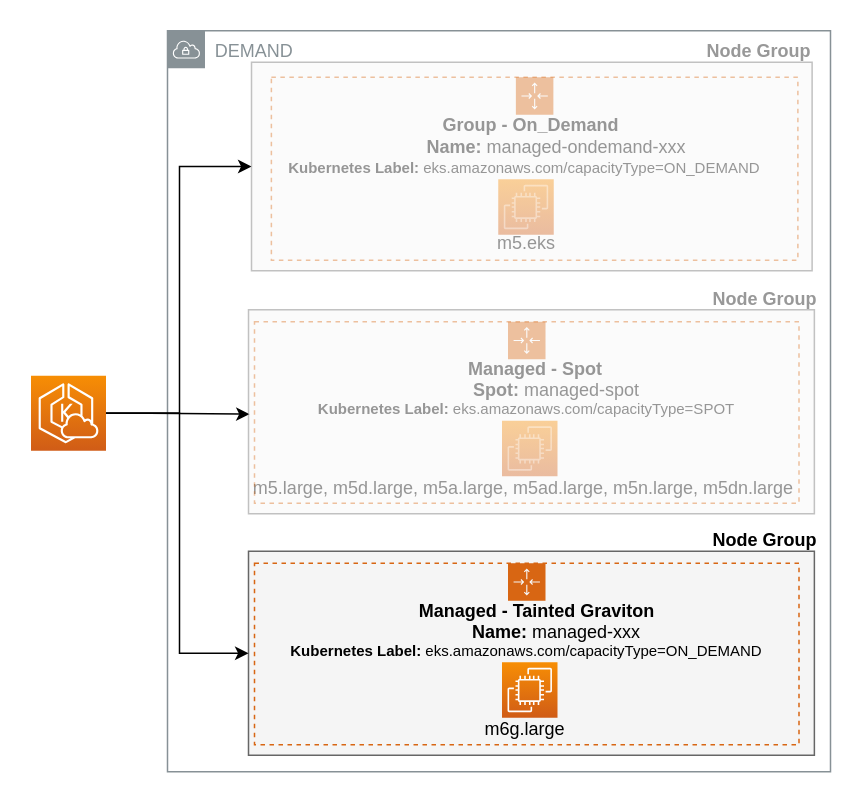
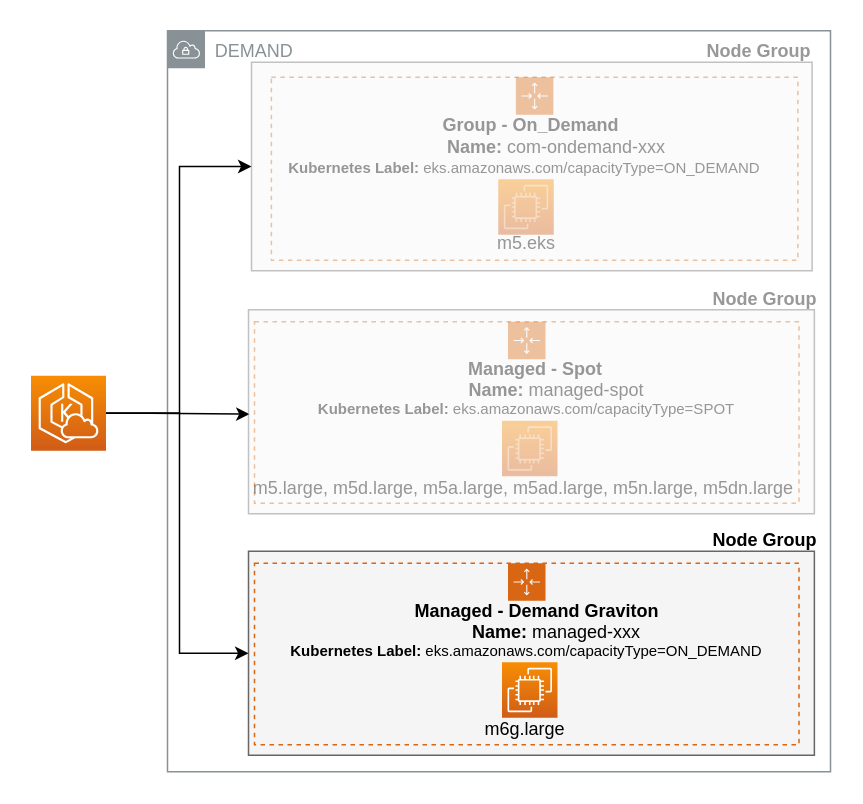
node "Name: managed-ondemand-xxx": label "Name: managed-ondemand-xxx" -> "Name: com-ondemand-xxx"
node "Spot: managed-spot": label "Spot: managed-spot" -> "Name: managed-spot"
node "Managed - Tainted Graviton": label "Managed - Tainted Graviton" -> "Managed - Demand Graviton"
